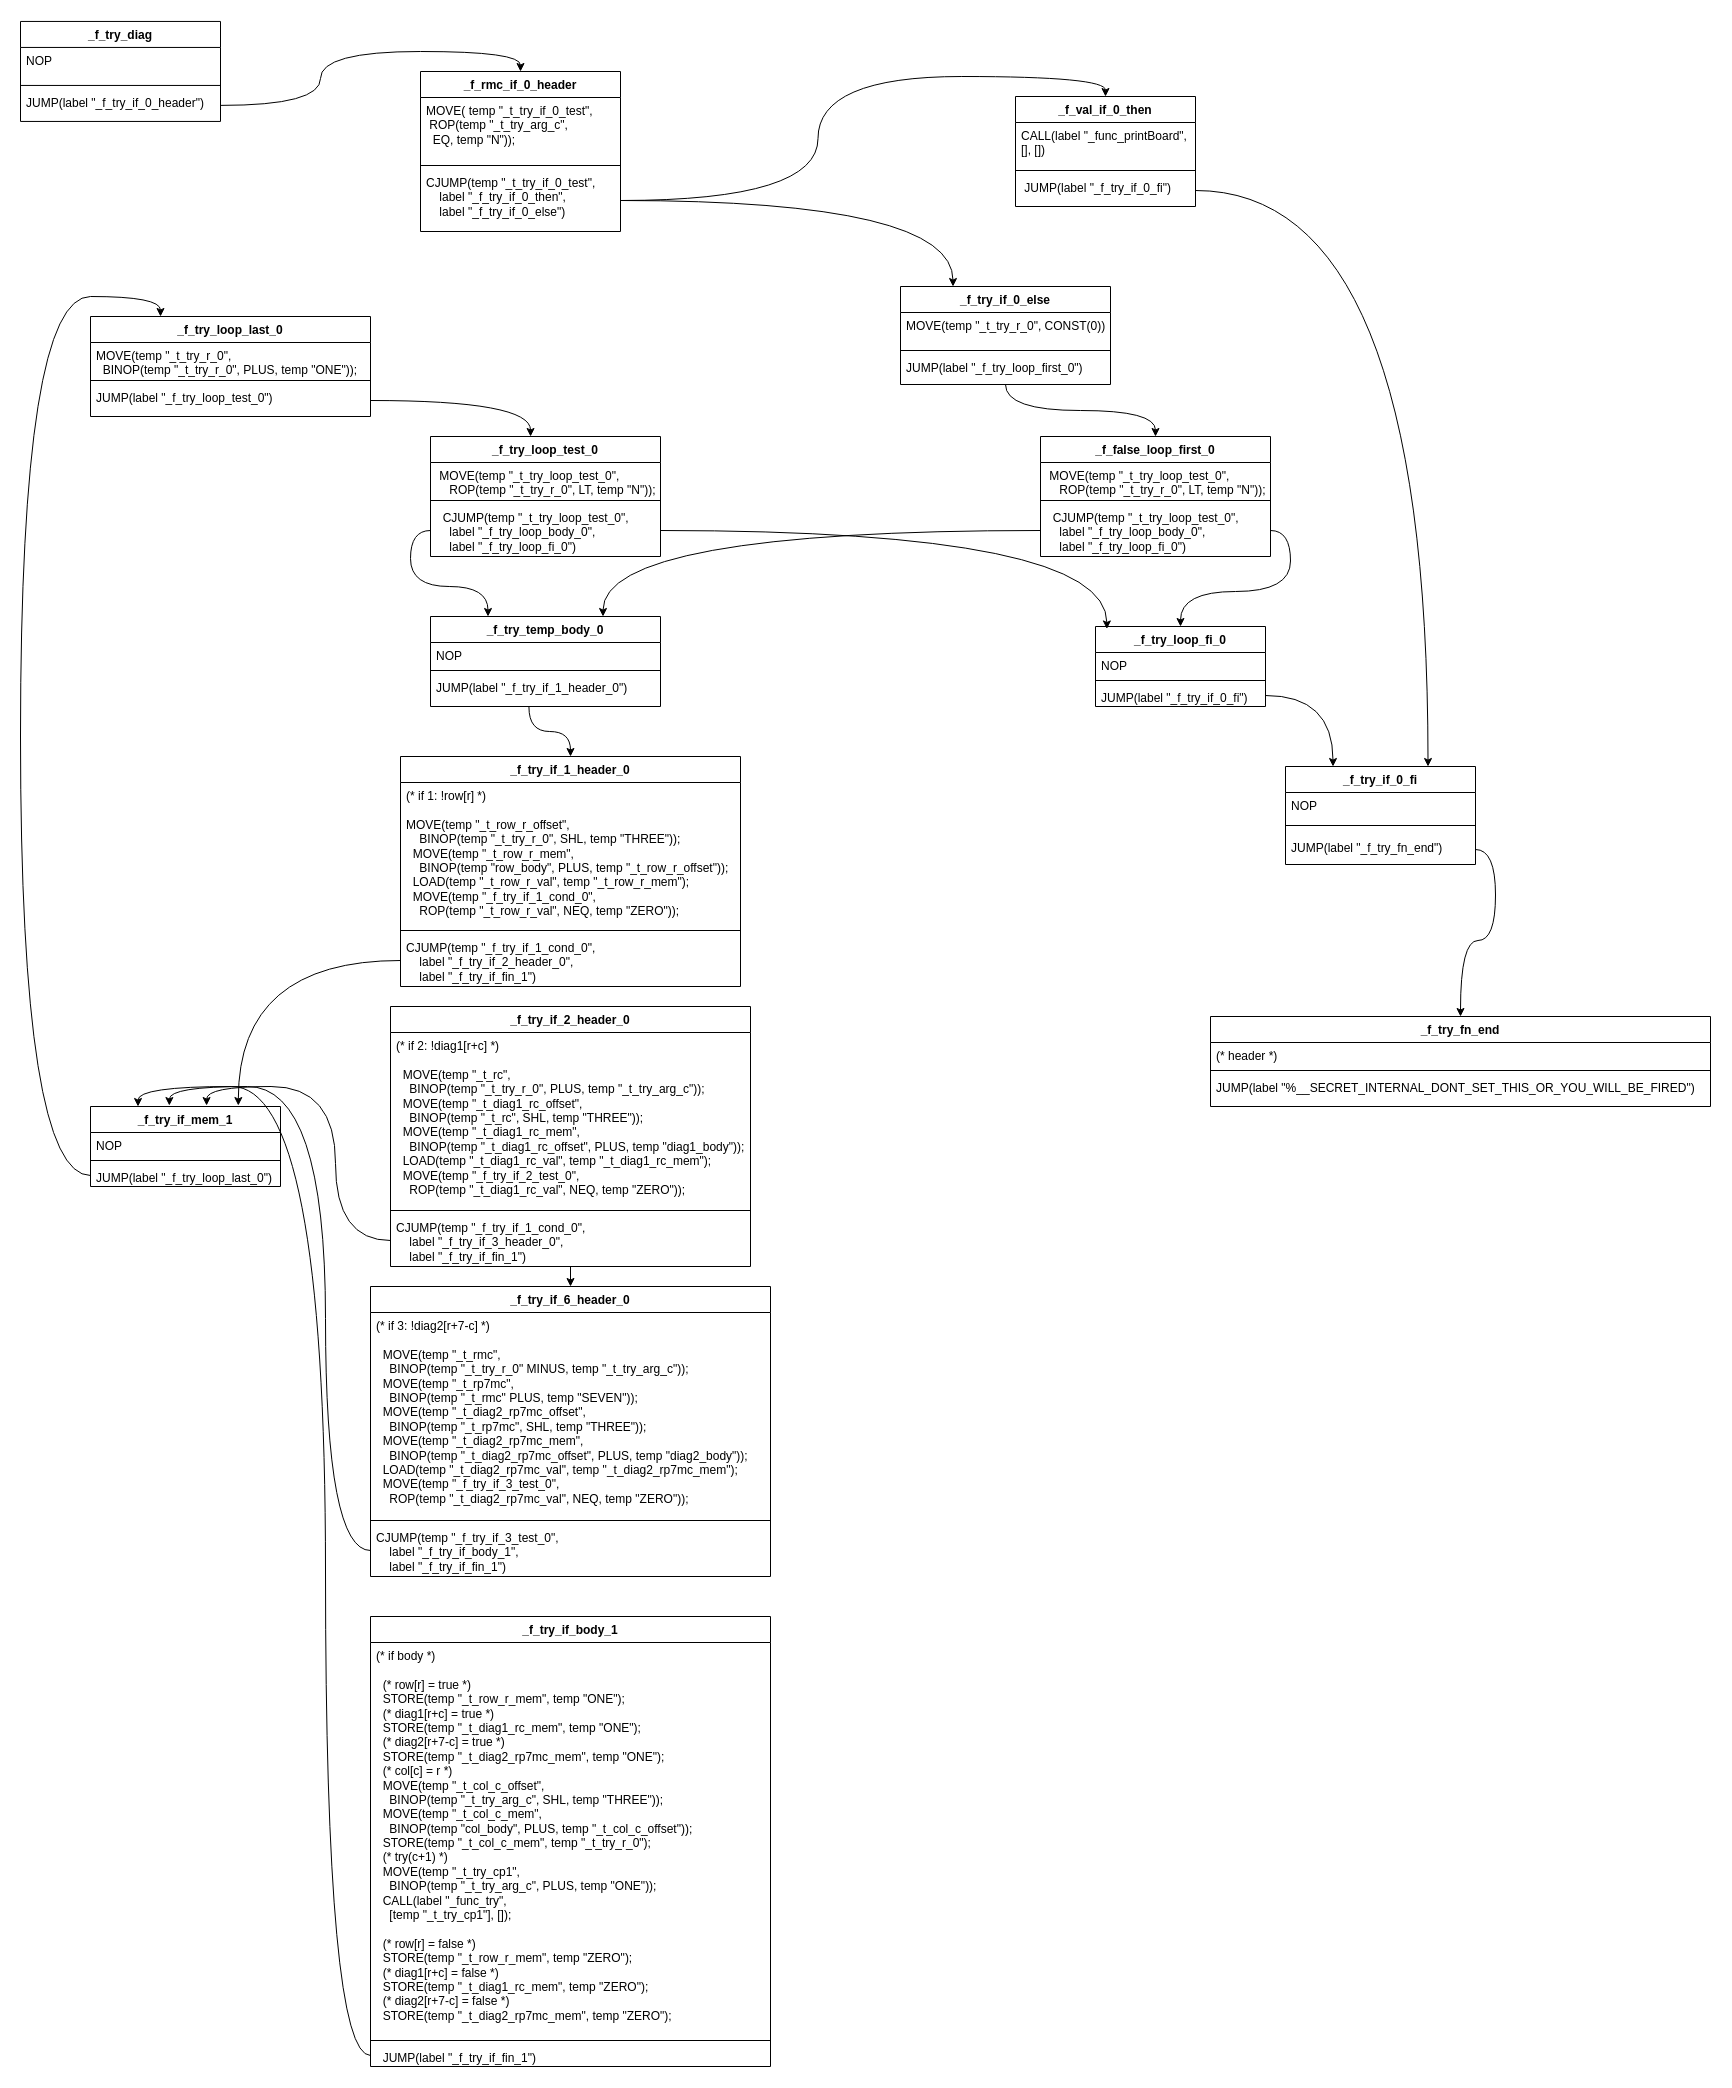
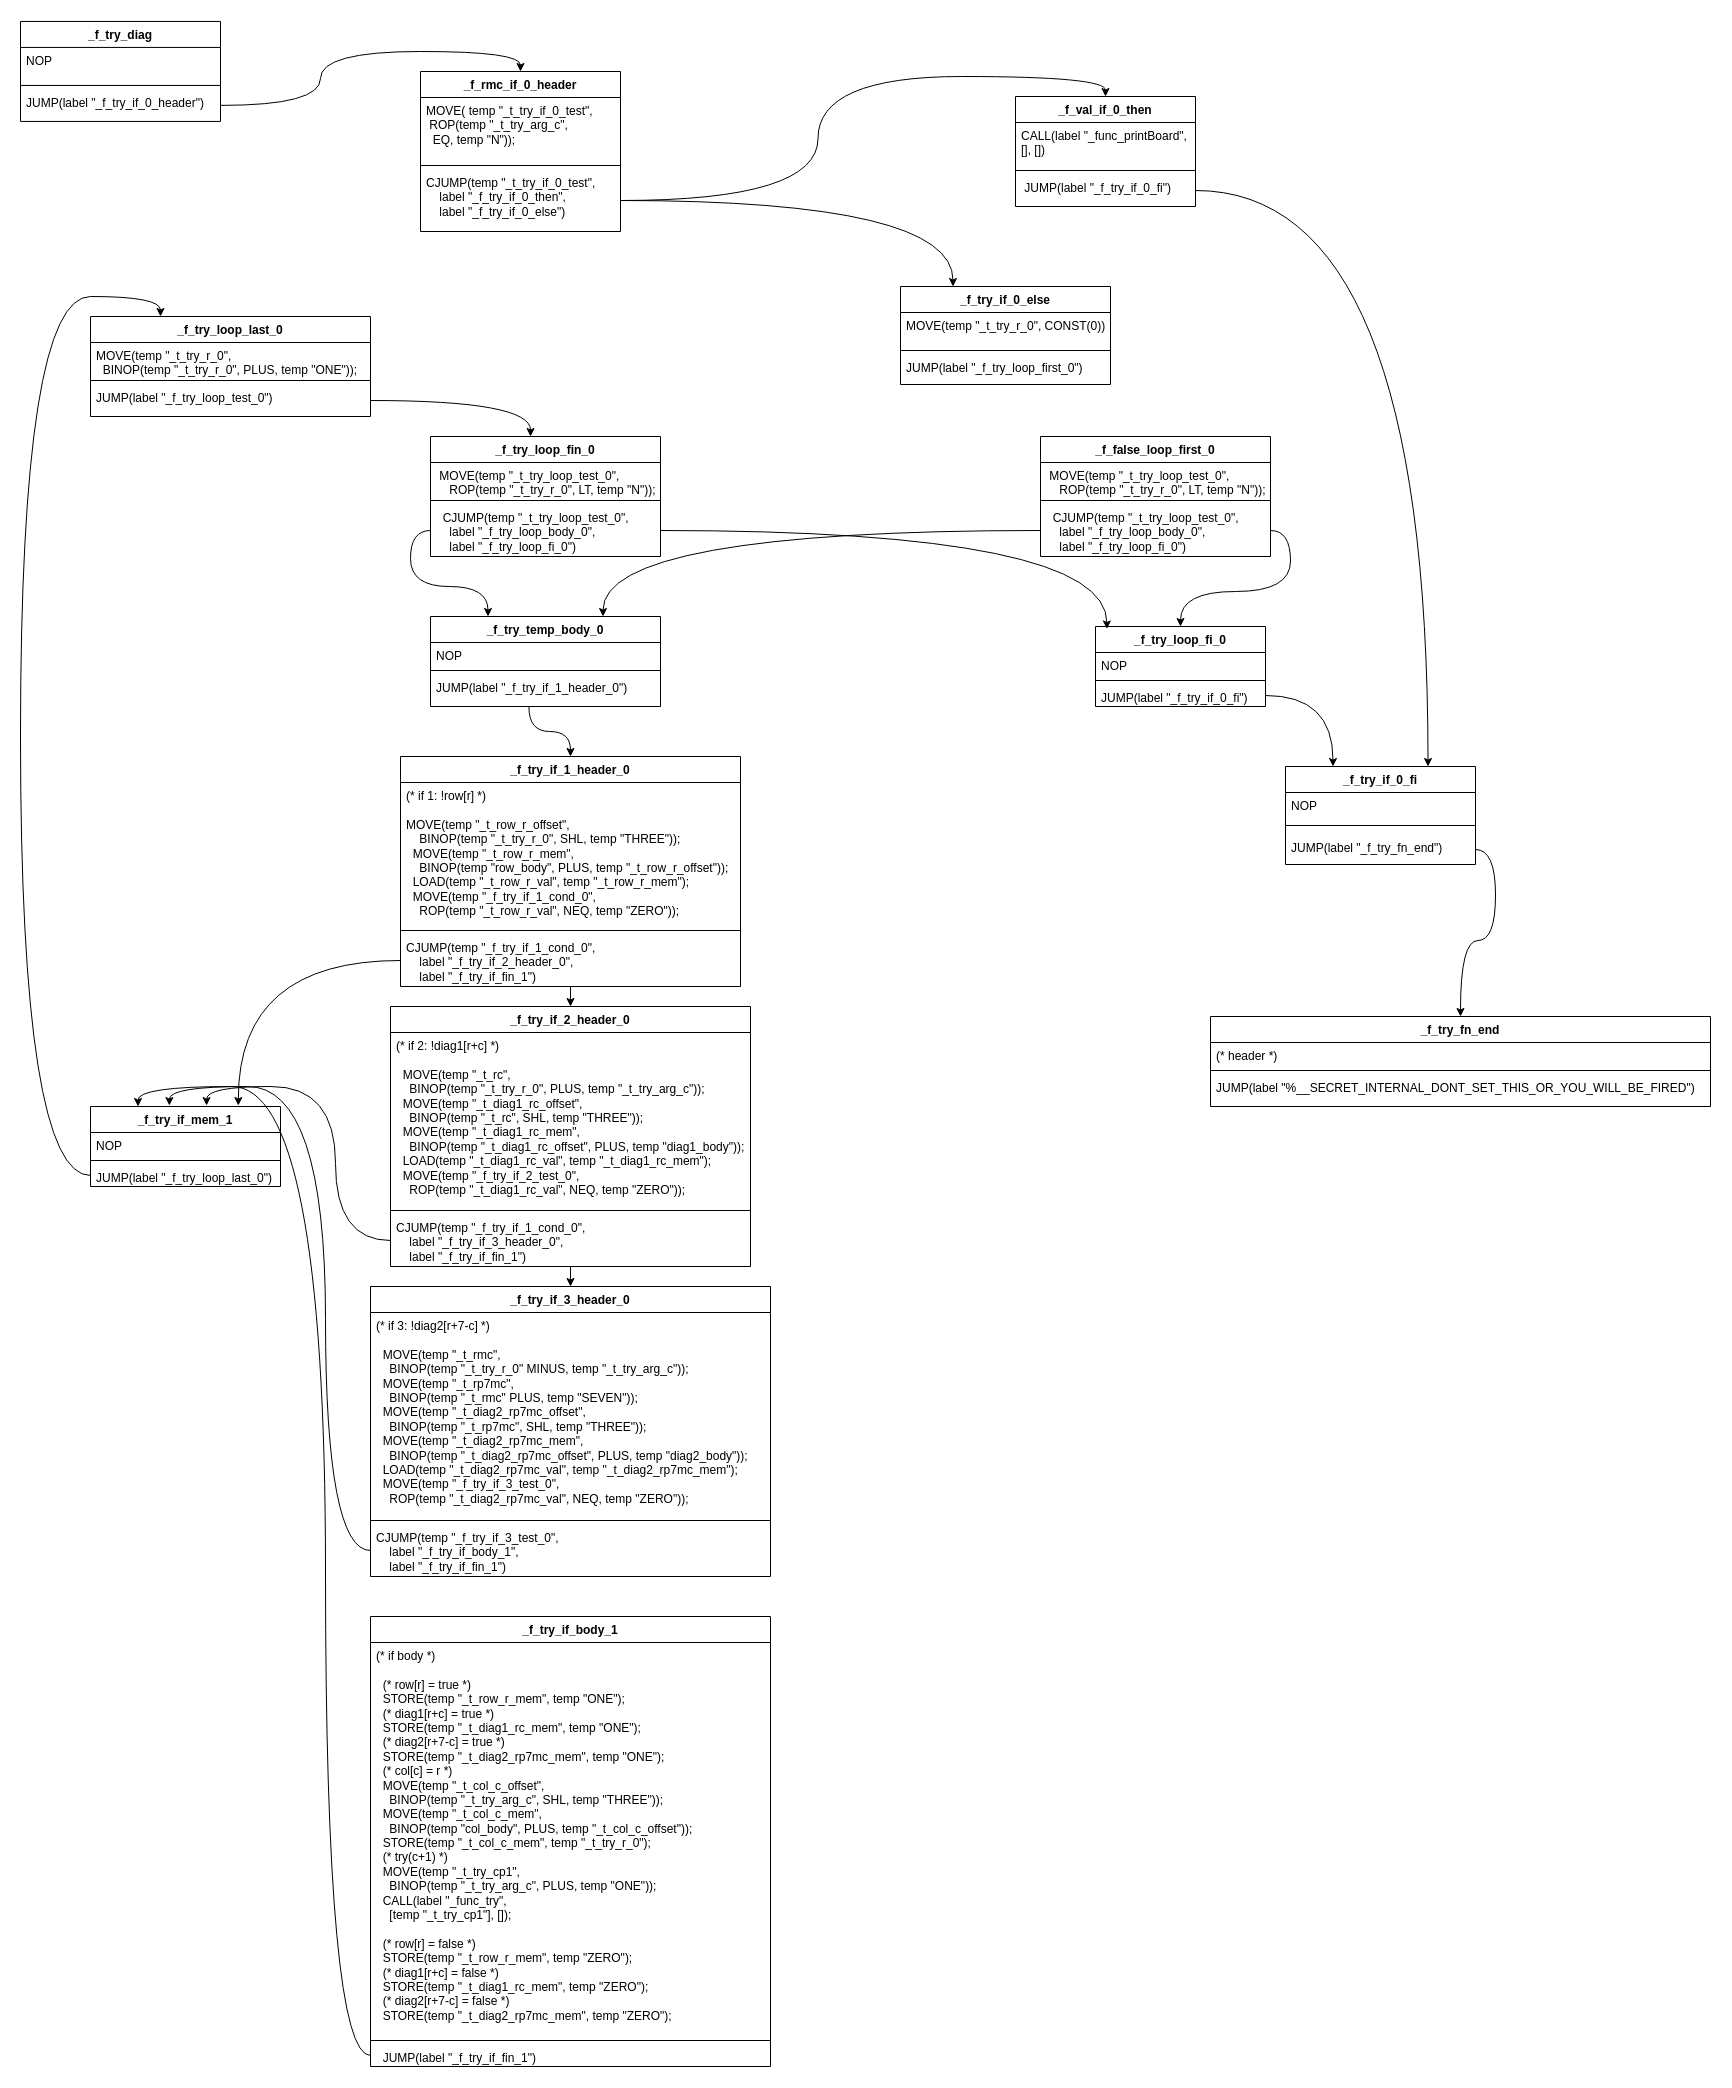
edge "_f_try_if_0_else" -> "_f_false_loop_first_0": removed
node "_f_try_loop_test_0": label "_f_try_loop_test_0" -> "_f_try_loop_fin_0"
edge "_f_try_if_1_header_0" -> "_f_try_if_2_header_0": added
node "_f_try_if_6_header_0": label "_f_try_if_6_header_0" -> "_f_try_if_3_header_0"
